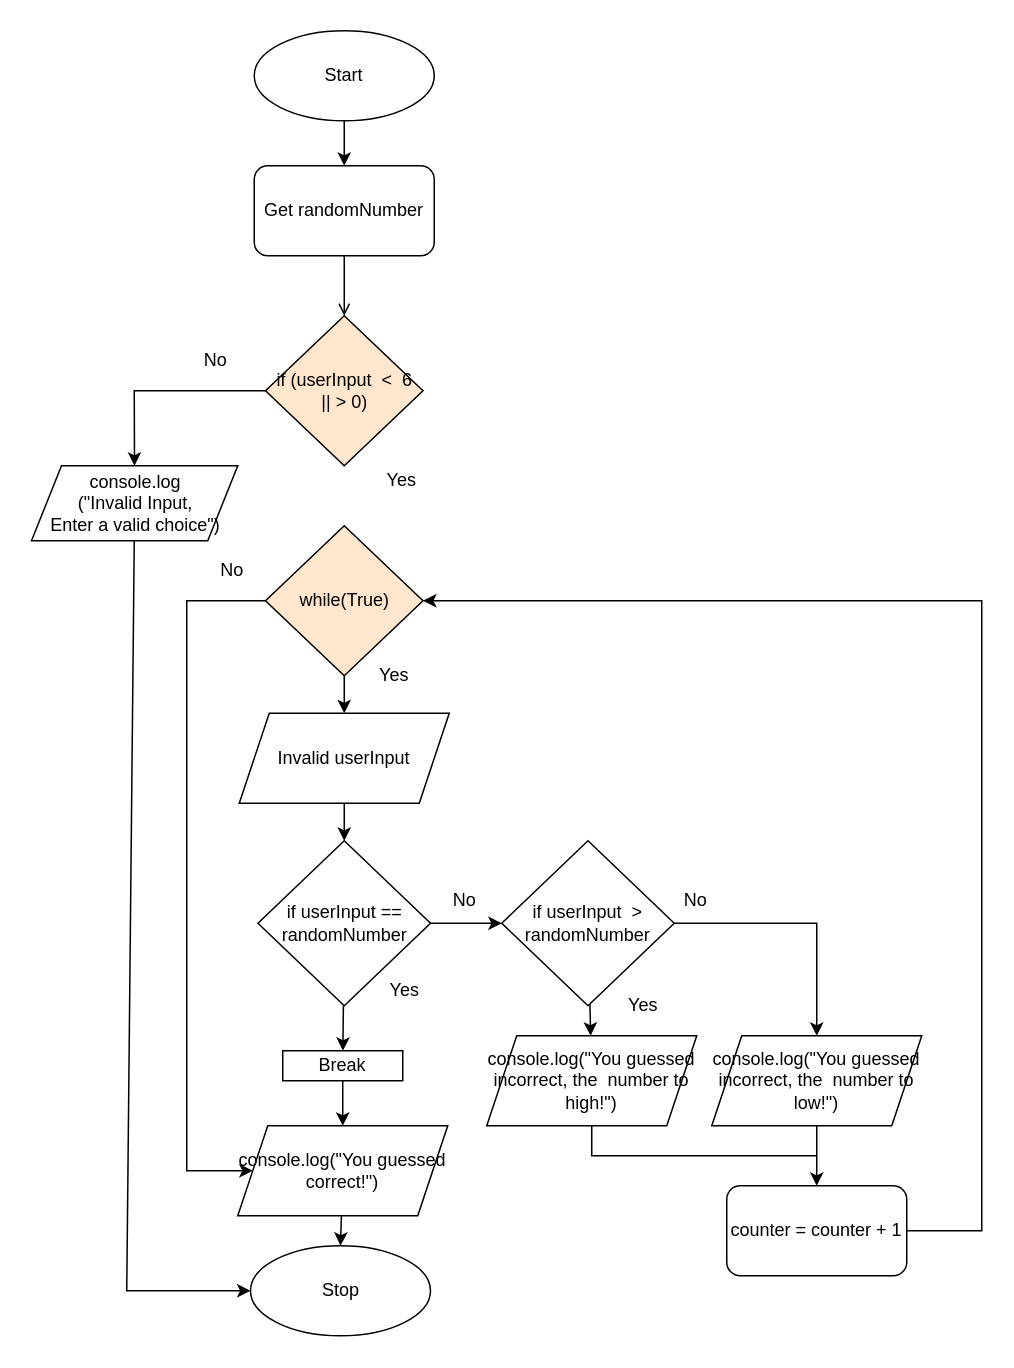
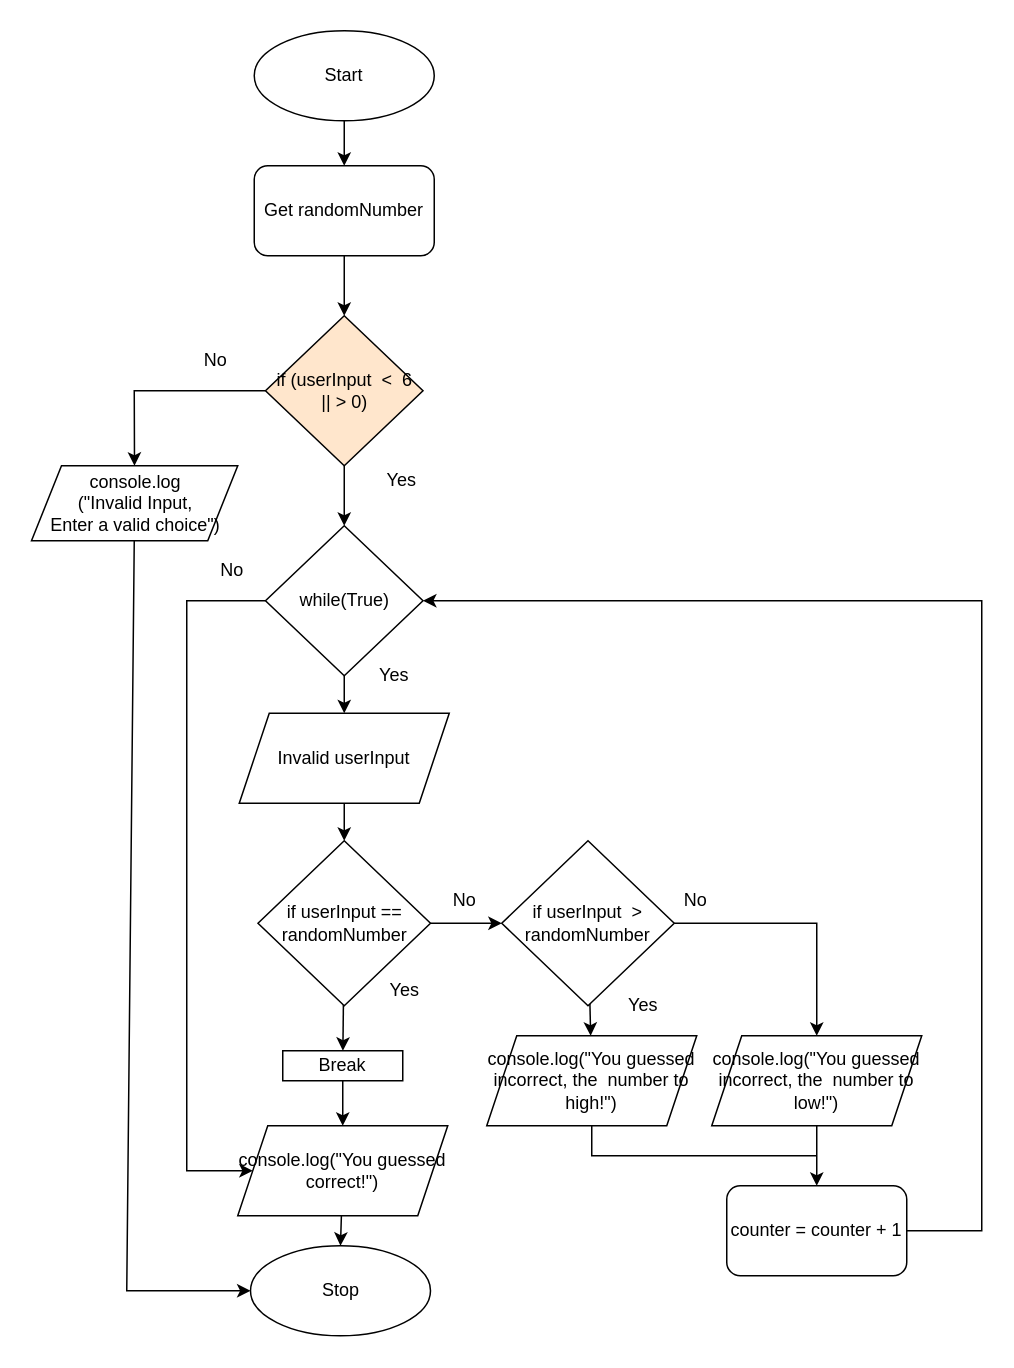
edge "Get randomNumber" -> "if (userInput < 6 || > 0)": arrowhead open -> classic
edge "if (userInput < 6 || > 0)" -> "while(True)": added
node "while(True)": fillcolor #ffe6cc -> #ffffff
